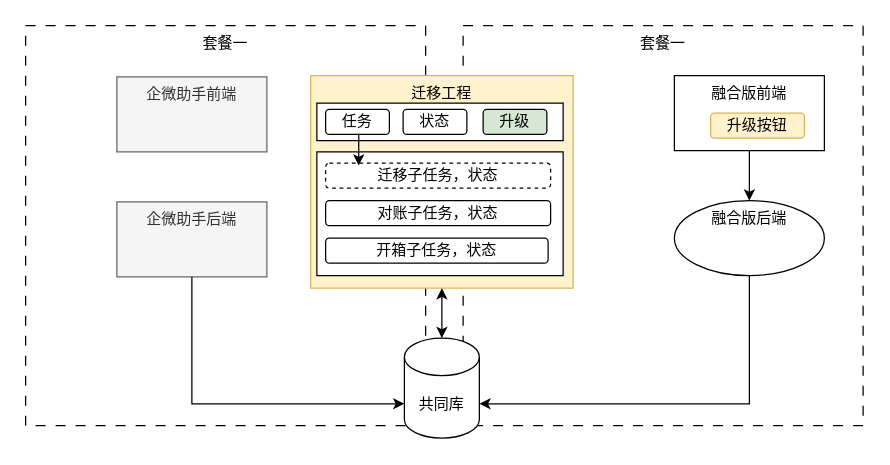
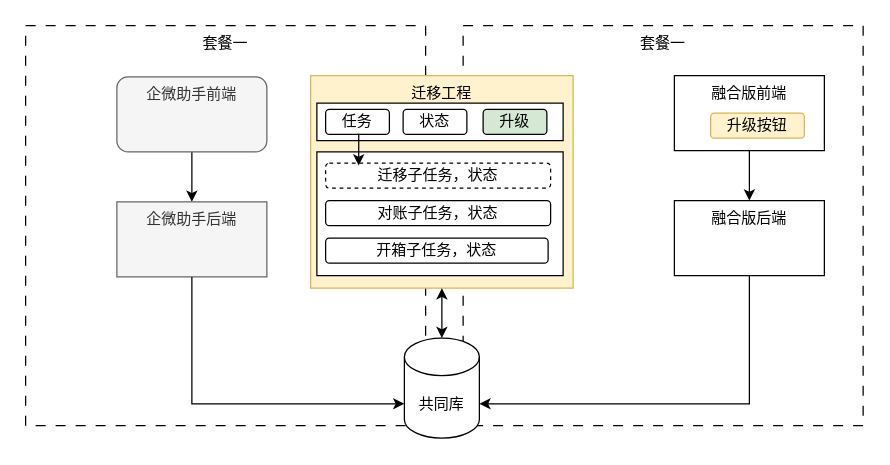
node "企微助手前端": shape rectangle -> rounded rectangle
edge "企微助手前端" -> "企微助手后端": added
node "融合版后端": shape ellipse -> rectangle
